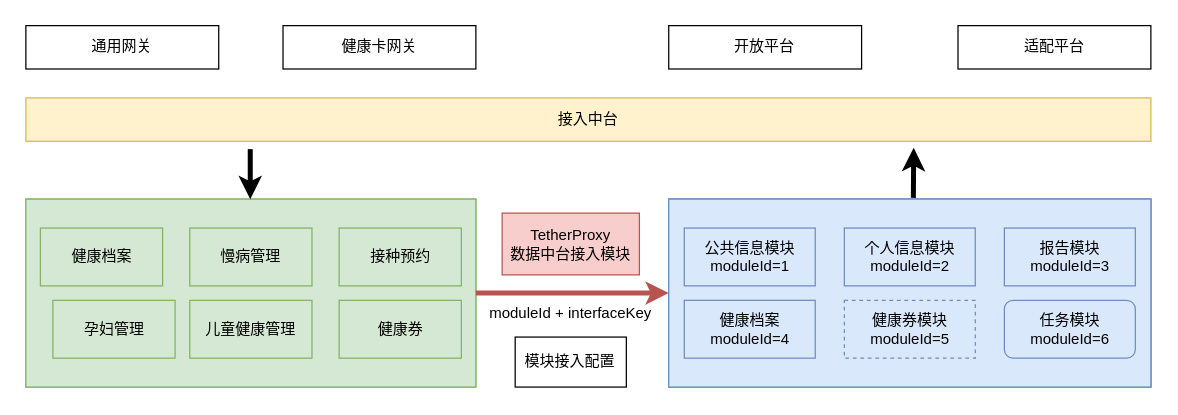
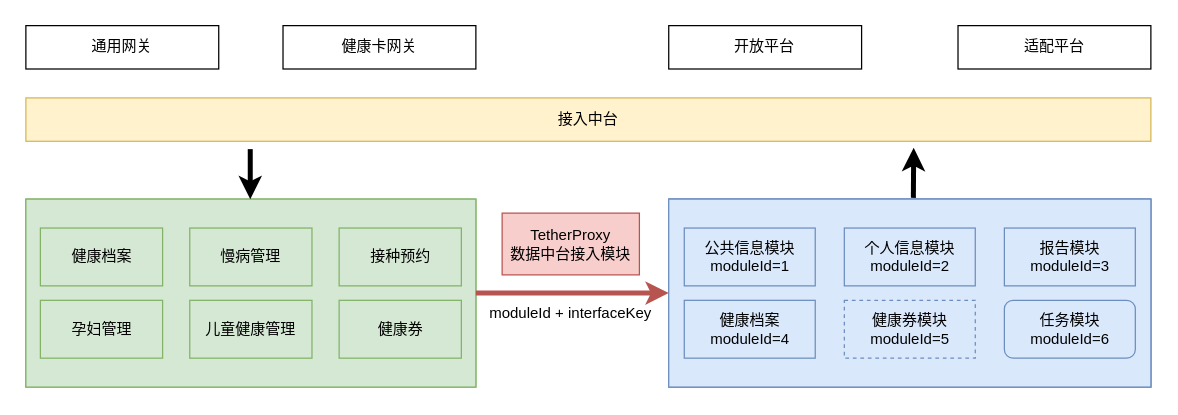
node "孕妇管理": moved (114, 329) -> (101, 329)
node "模块接入配置": removed
